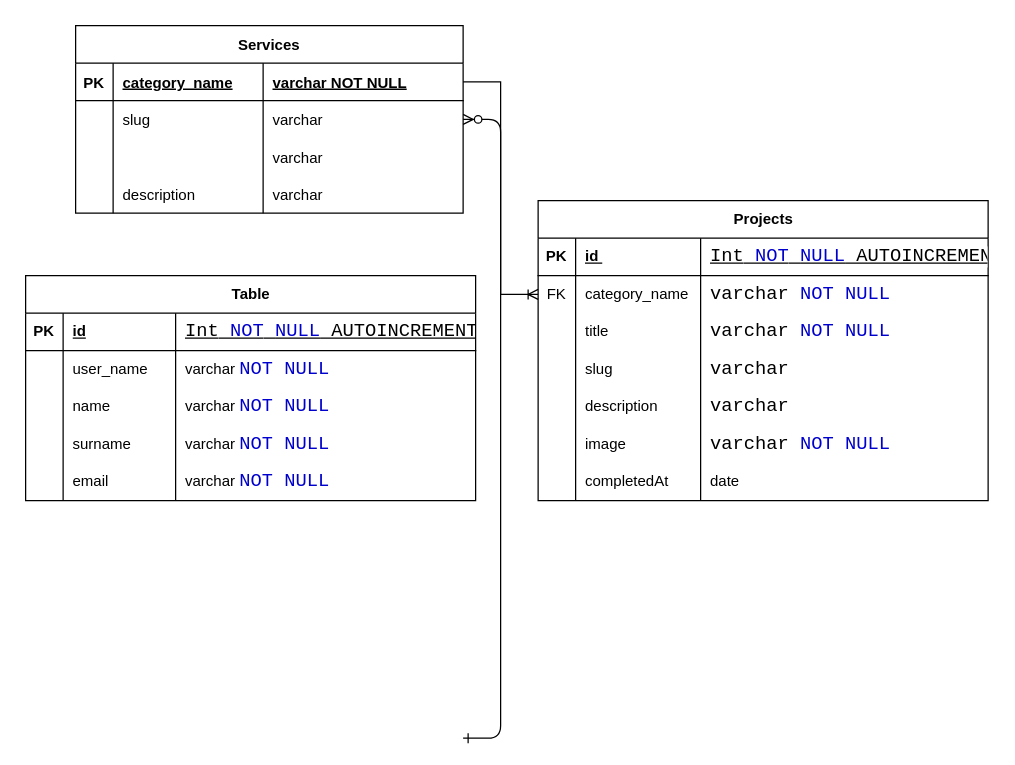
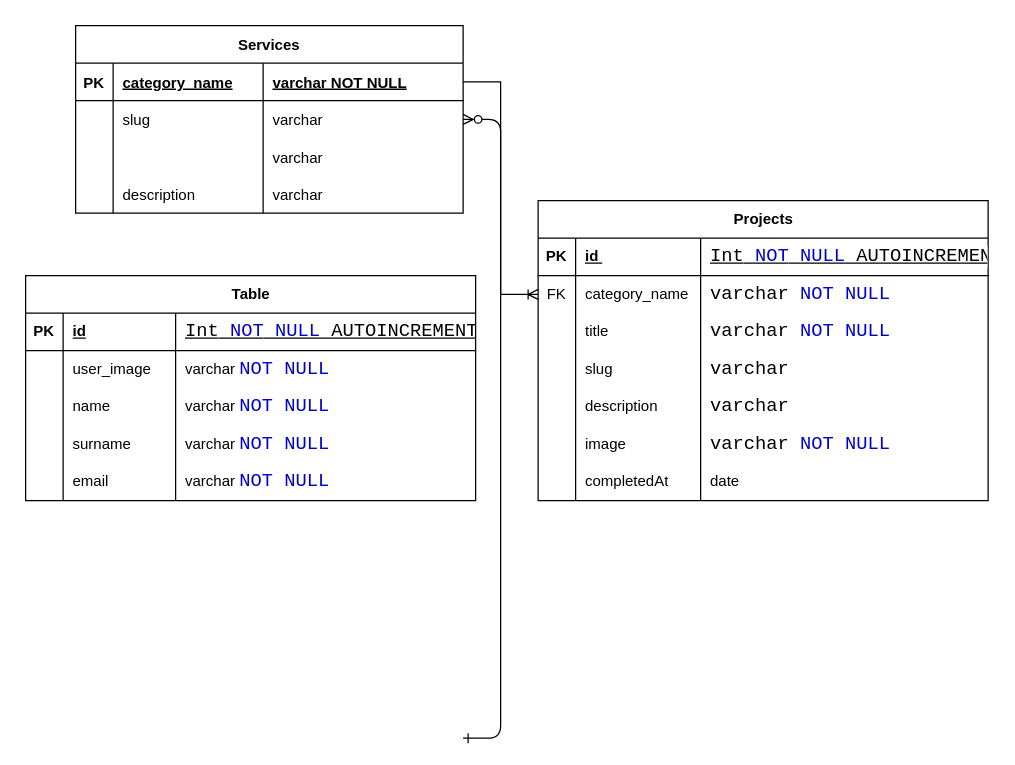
node "user_name": label "user_name" -> "user_image"
